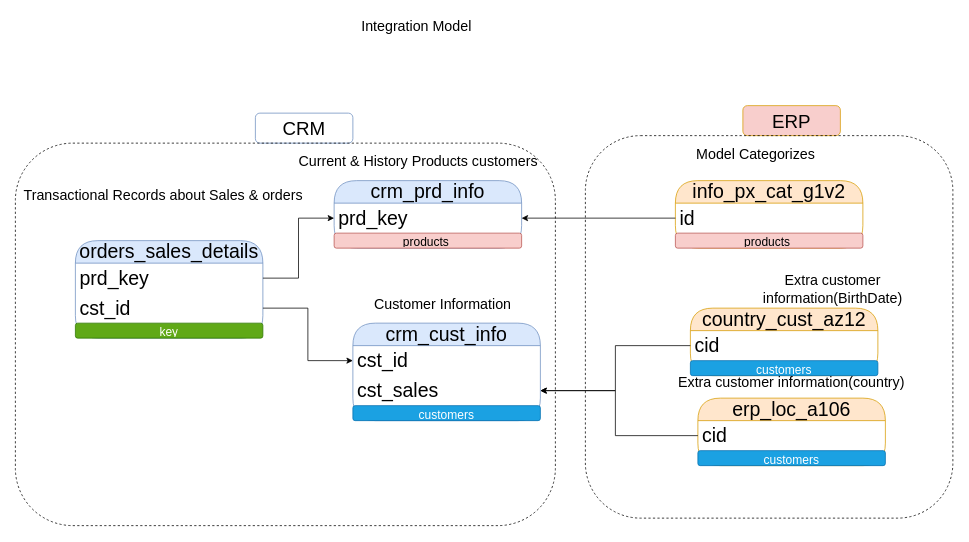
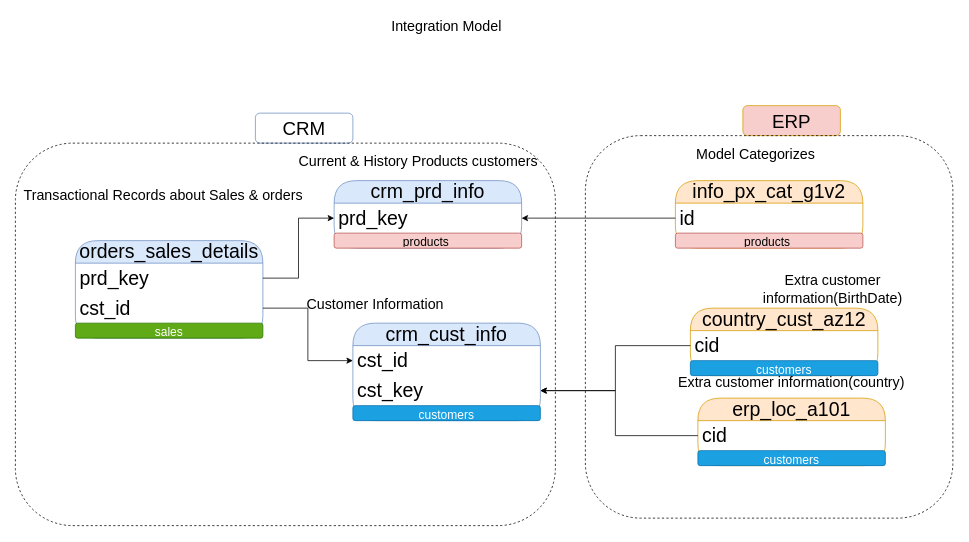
node "Integration Model": moved (417, 27) -> (447, 27)
node "Customer Information": moved (443, 304) -> (375, 304)
node "key": label "key" -> "sales"
node "cst_sales": label "cst_sales" -> "cst_key"
node "erp_loc_a106": label "erp_loc_a106" -> "erp_loc_a101"
